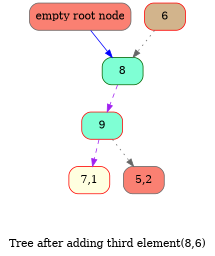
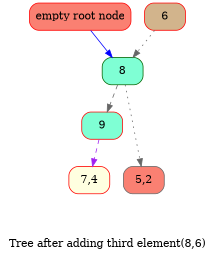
node "empty root node": color gray40 -> red
edge "8" -> "9": color purple -> gray40
edge "9" -> "5,2": now "8" -> "5,2"
node "7,1": label "7,1" -> "7,4"
